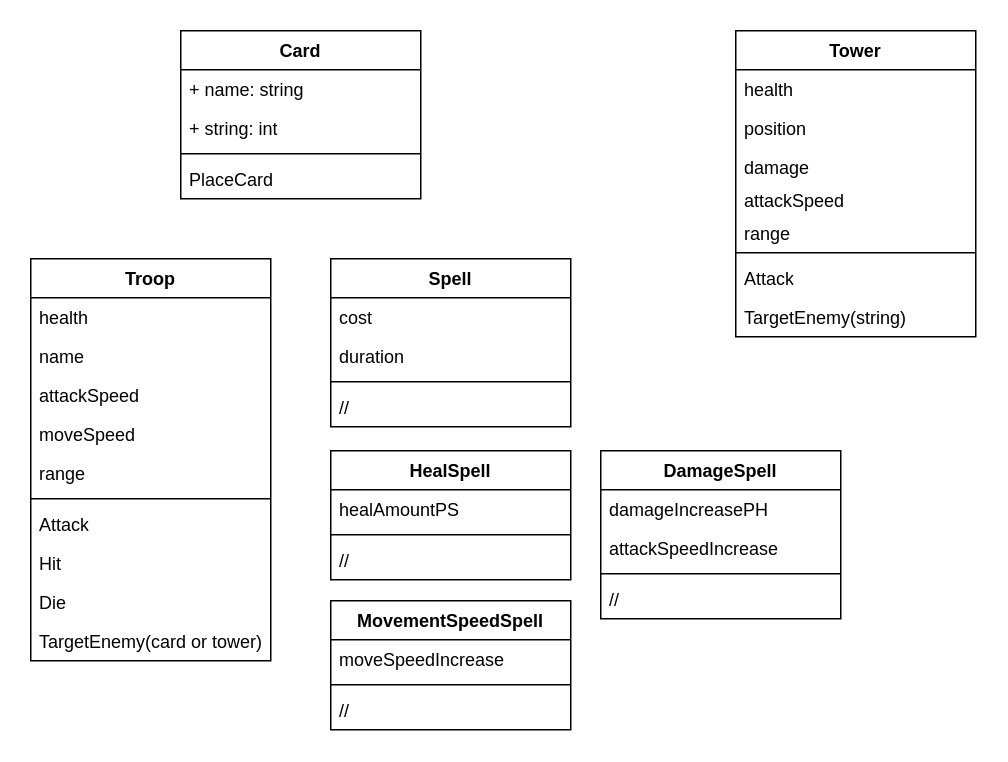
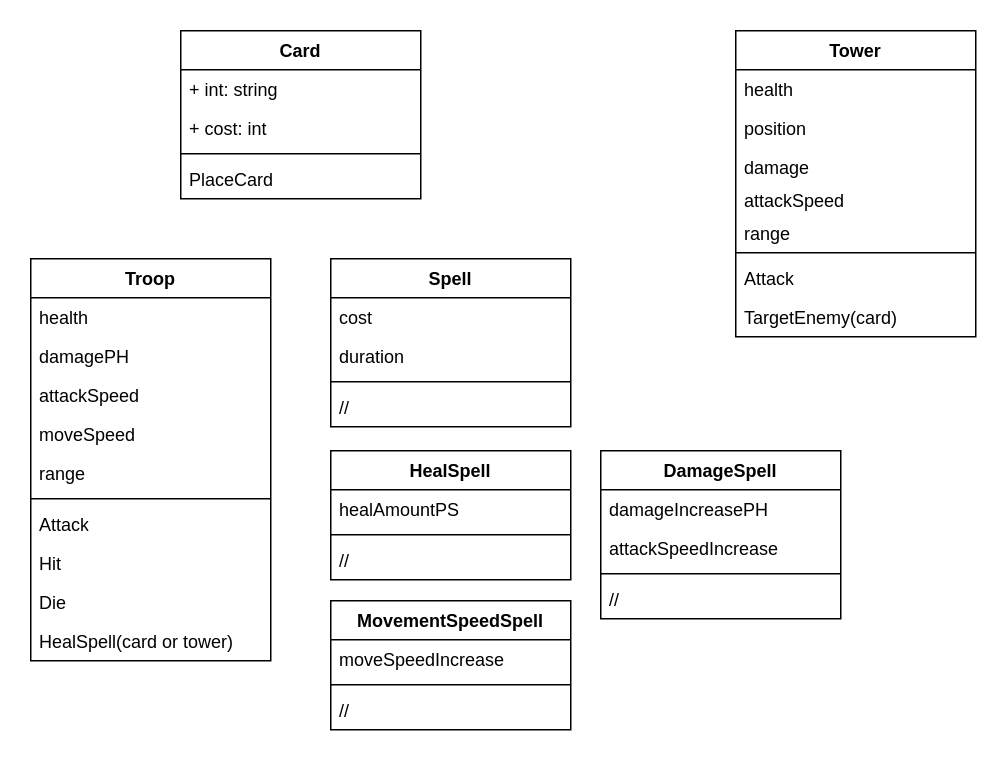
node "+ name: string": label "+ name: string" -> "+ int: string"
node "+ string: int": label "+ string: int" -> "+ cost: int"
node "TargetEnemy(string)": label "TargetEnemy(string)" -> "TargetEnemy(card)"
node "name": label "name" -> "damagePH"
node "TargetEnemy(card or tower)": label "TargetEnemy(card or tower)" -> "HealSpell(card or tower)"
